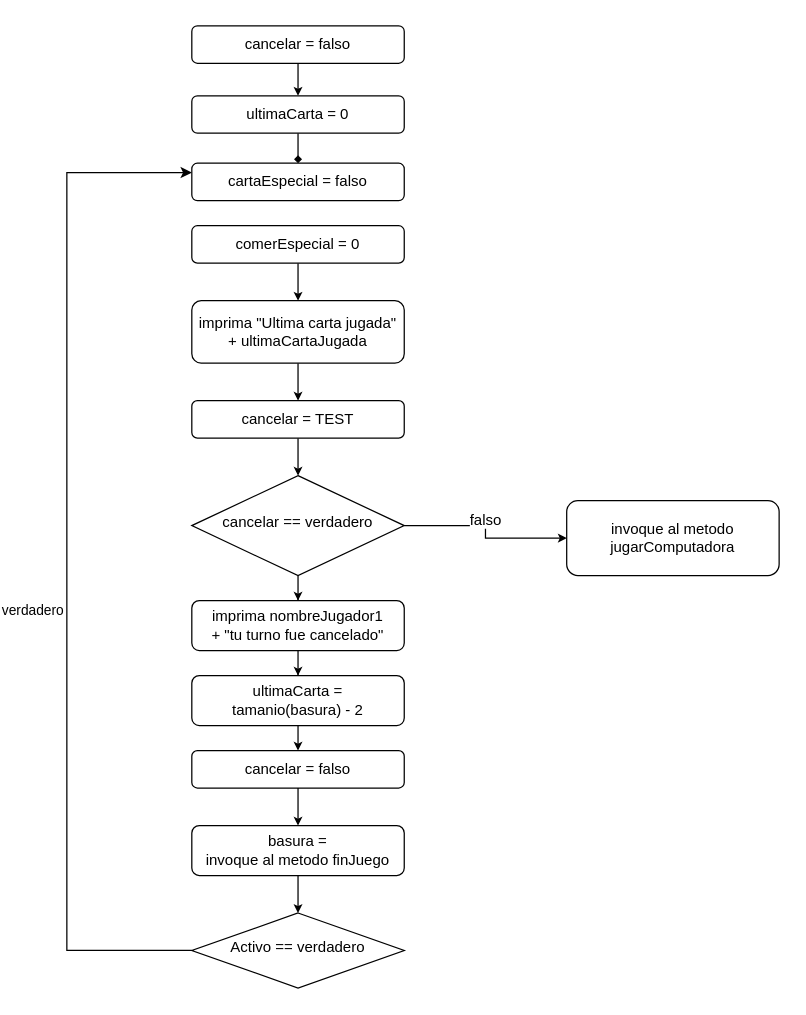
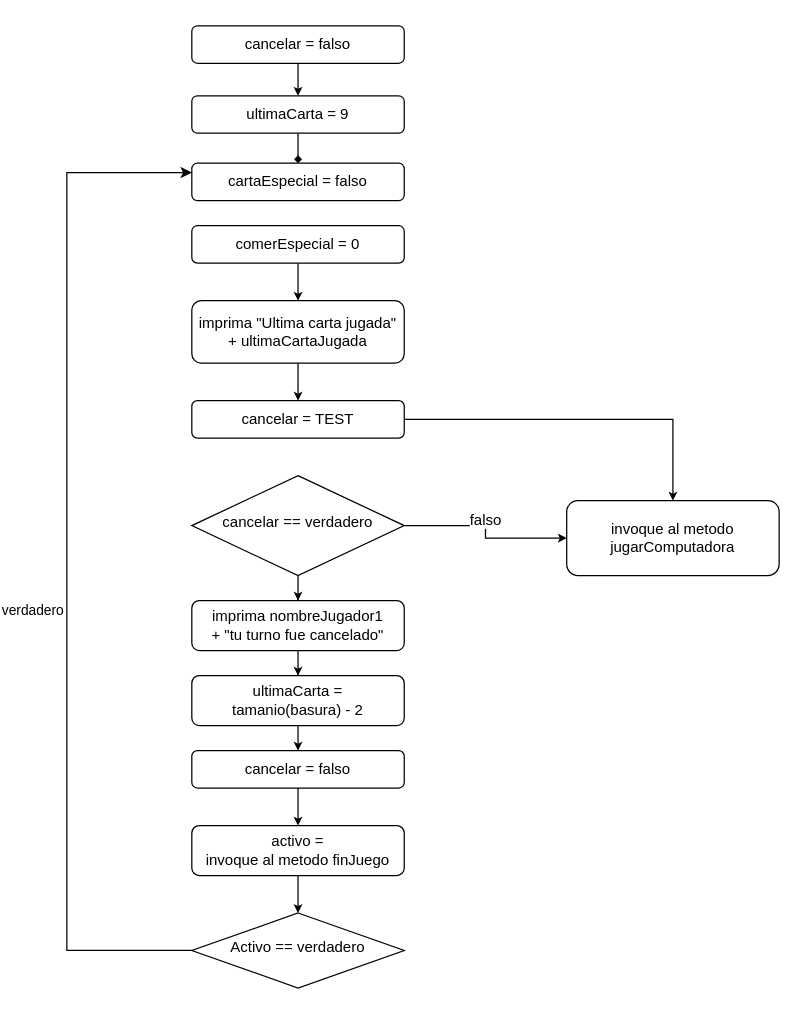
node "ultimaCarta = 0": label "ultimaCarta = 0" -> "ultimaCarta = 9"
edge "cancelar = TEST" -> "cancelar == verdadero": now "cancelar = TEST" -> "invoque al metodo jugarComputadora"
node "basura = invoque al metodo finJuego": label "basura = invoque al metodo finJuego" -> "activo = invoque al metodo finJuego"
